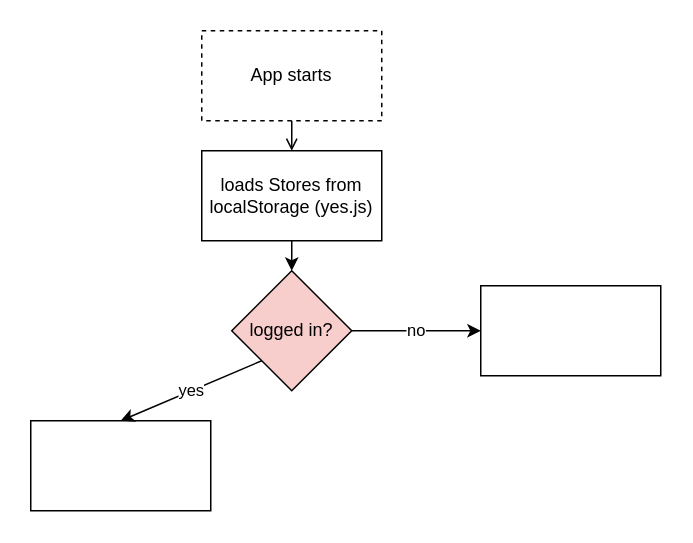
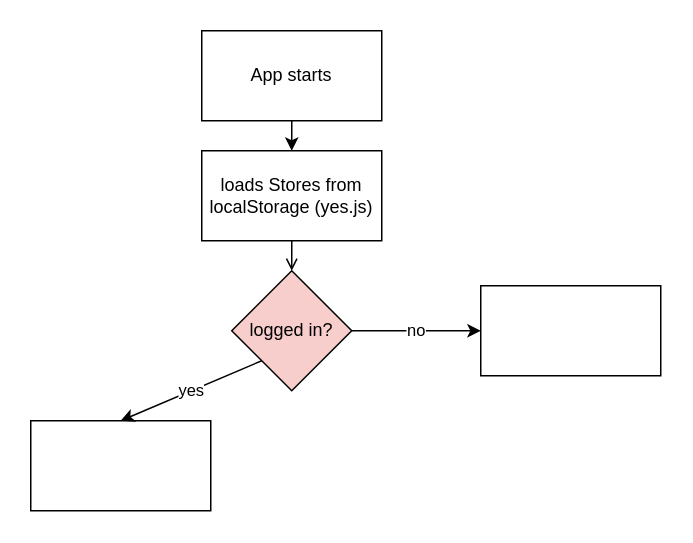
node "App starts": style dashed -> solid
edge "App starts" -> "loads Stores from localStorage (yes.js)": arrowhead open -> classic
edge "loads Stores from localStorage (yes.js)" -> "logged in?": arrowhead classic -> open
